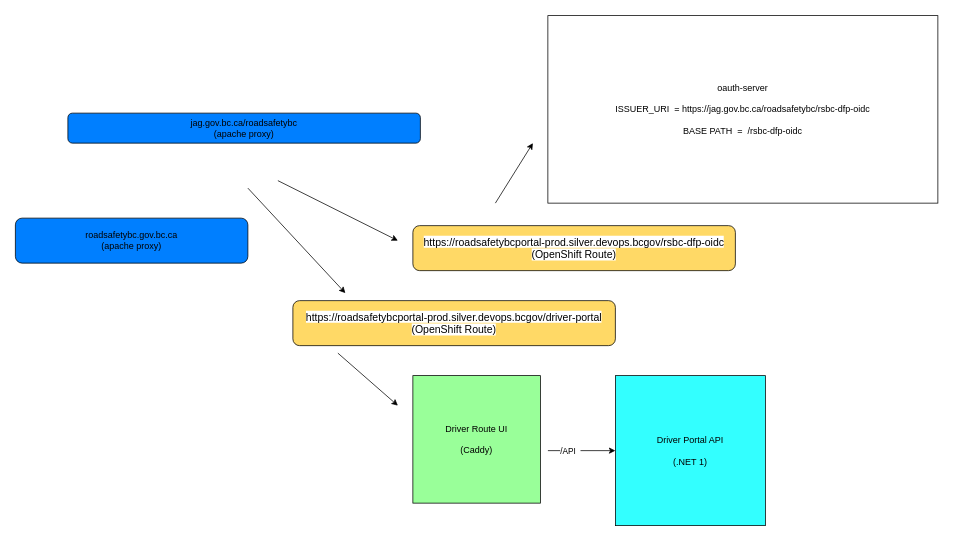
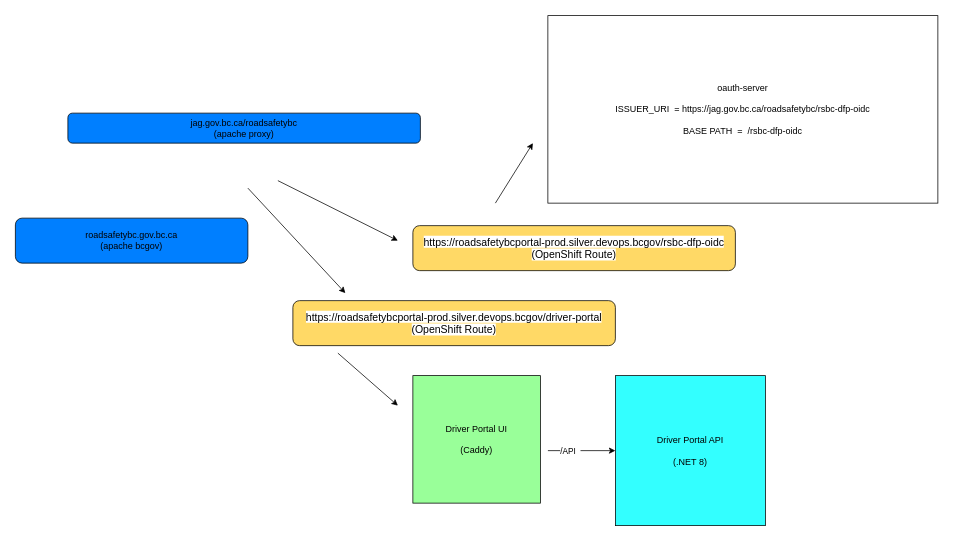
node "roadsafetybc.gov.bc.ca (apache proxy)": label "roadsafetybc.gov.bc.ca (apache proxy)" -> "roadsafetybc.gov.bc.ca (apache bcgov)"
node "Driver Route UI (Caddy)": label "Driver Route UI (Caddy)" -> "Driver Portal UI (Caddy)"
node "Driver Portal API (.NET 1)": label "Driver Portal API (.NET 1)" -> "Driver Portal API (.NET 8)"
